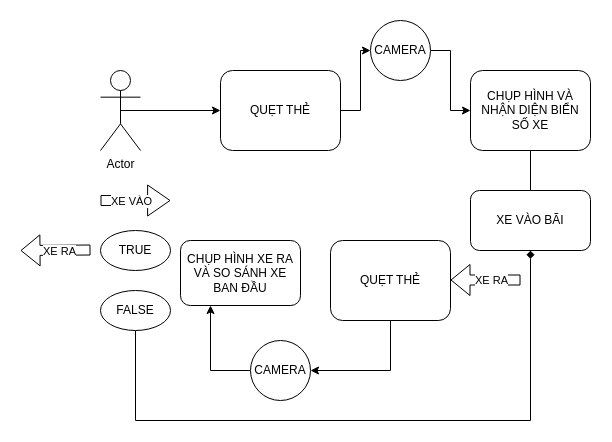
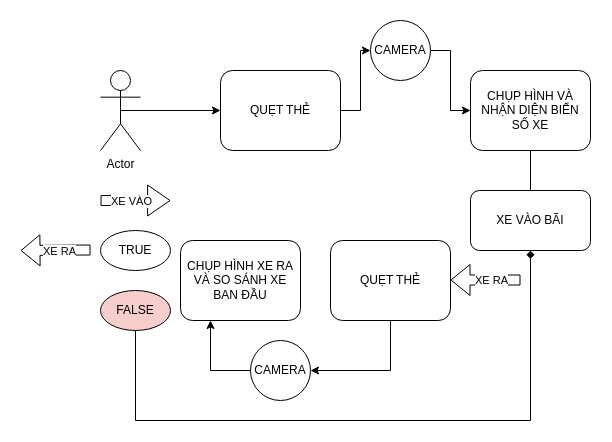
node "CHỤP HÌNH XE RA VÀ SO SÁNH XE BAN ĐẦU": size 120x65 -> 120x80
node "FALSE": fillcolor #ffffff -> #f8cecc
